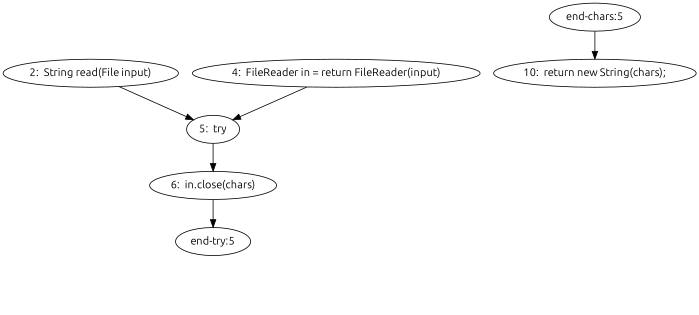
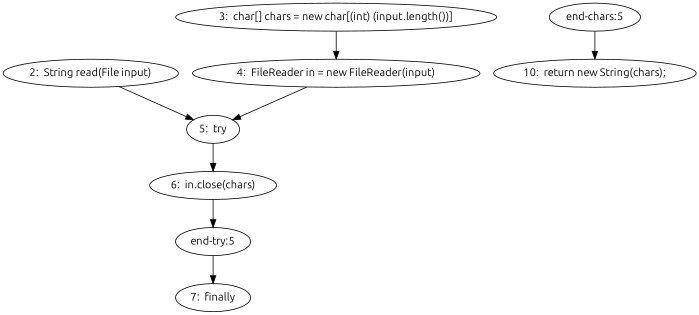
node "3:  char[] chars = new char[(int) (input.length())]": added
node "4:  FileReader in = return FileReader(input)": label "4:  FileReader in = return FileReader(input)" -> "4:  FileReader in = new FileReader(input)"
node "7:  finally": added
